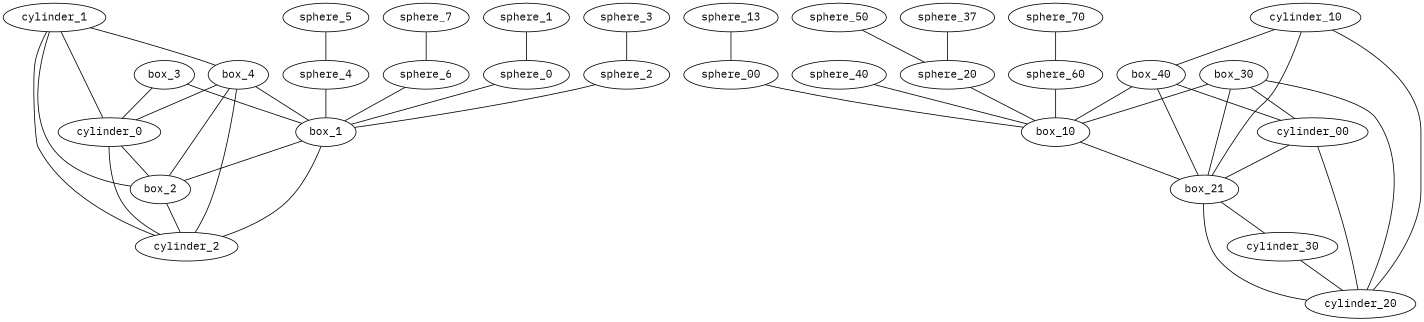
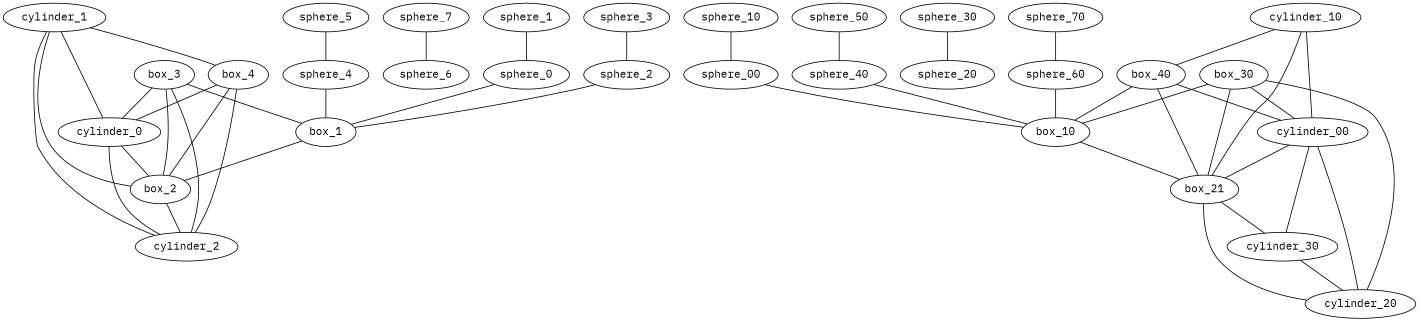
node "sphere_13": label "sphere_13" -> "sphere_10"
node "sphere_37": label "sphere_37" -> "sphere_30"
edge "sphere_50" -- "sphere_20": now "sphere_50" -- "sphere_40"
edge "box_4" -- "box_1": removed
edge "sphere_6" -- "box_1": removed
edge "sphere_20" -- "box_10": removed
edge "box_3" -- "box_2": added
edge "cylinder_10" -- "cylinder_20": now "cylinder_10" -- "cylinder_00"
edge "cylinder_00" -- "cylinder_30": added
edge "box_1" -- "cylinder_2": now "box_3" -- "cylinder_2"
